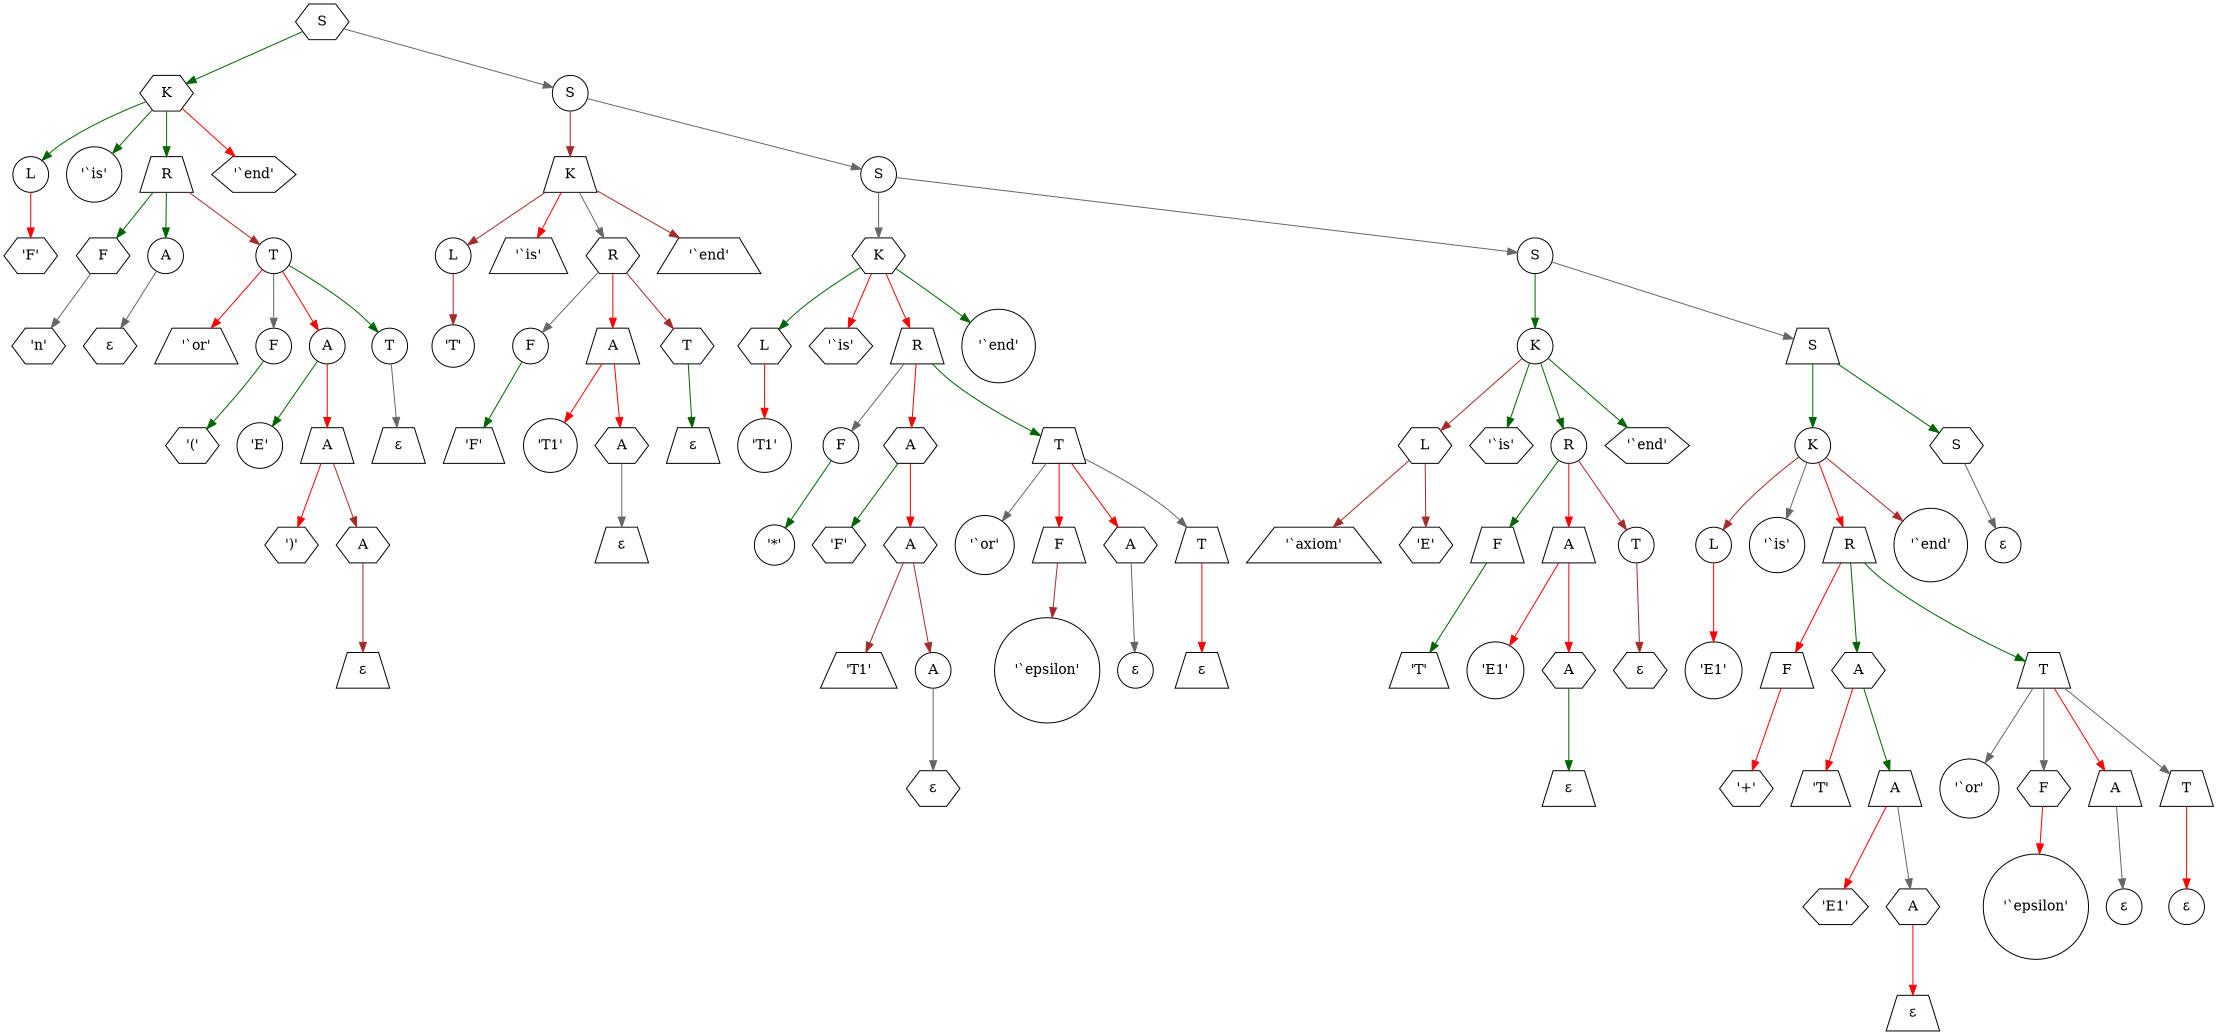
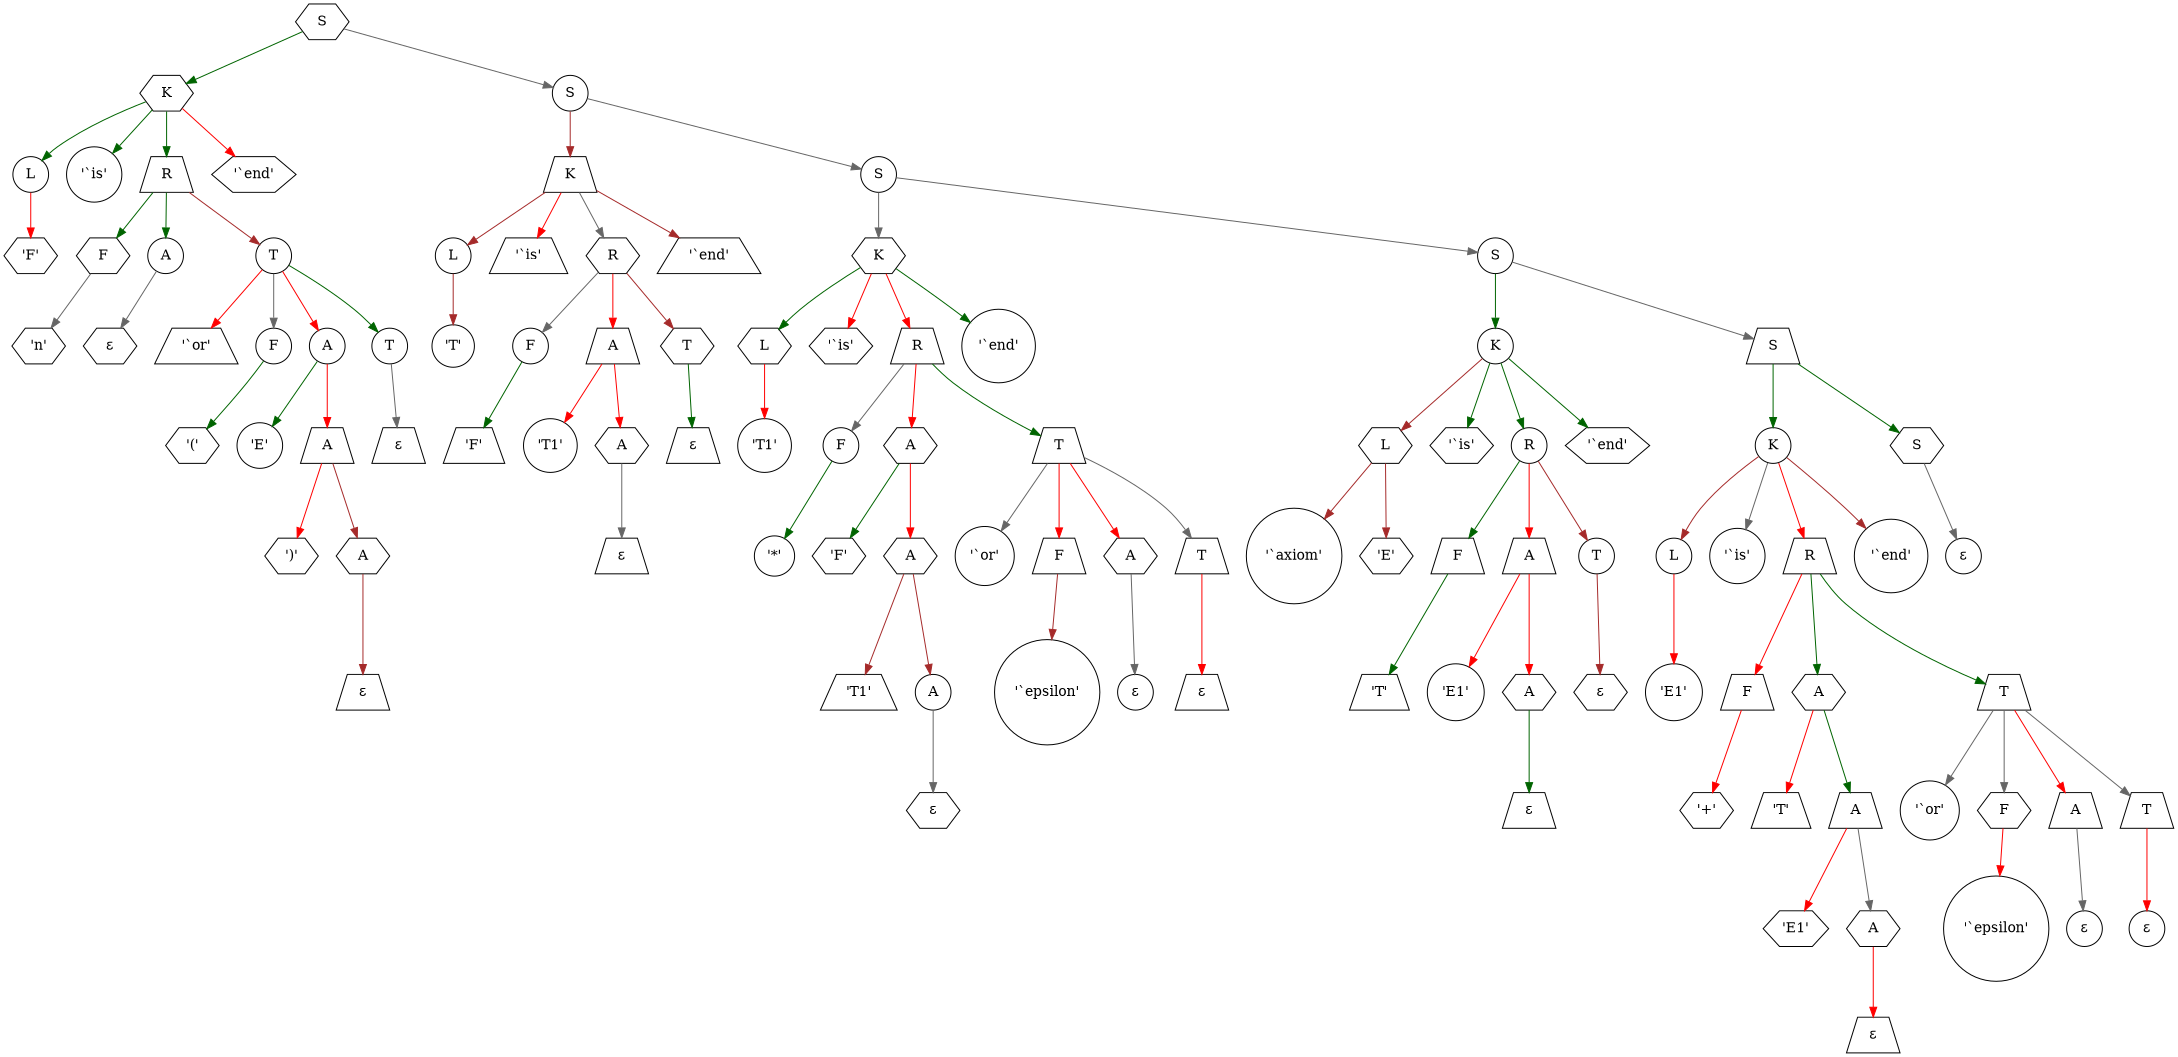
node "'`axiom'": shape trapezium -> circle
